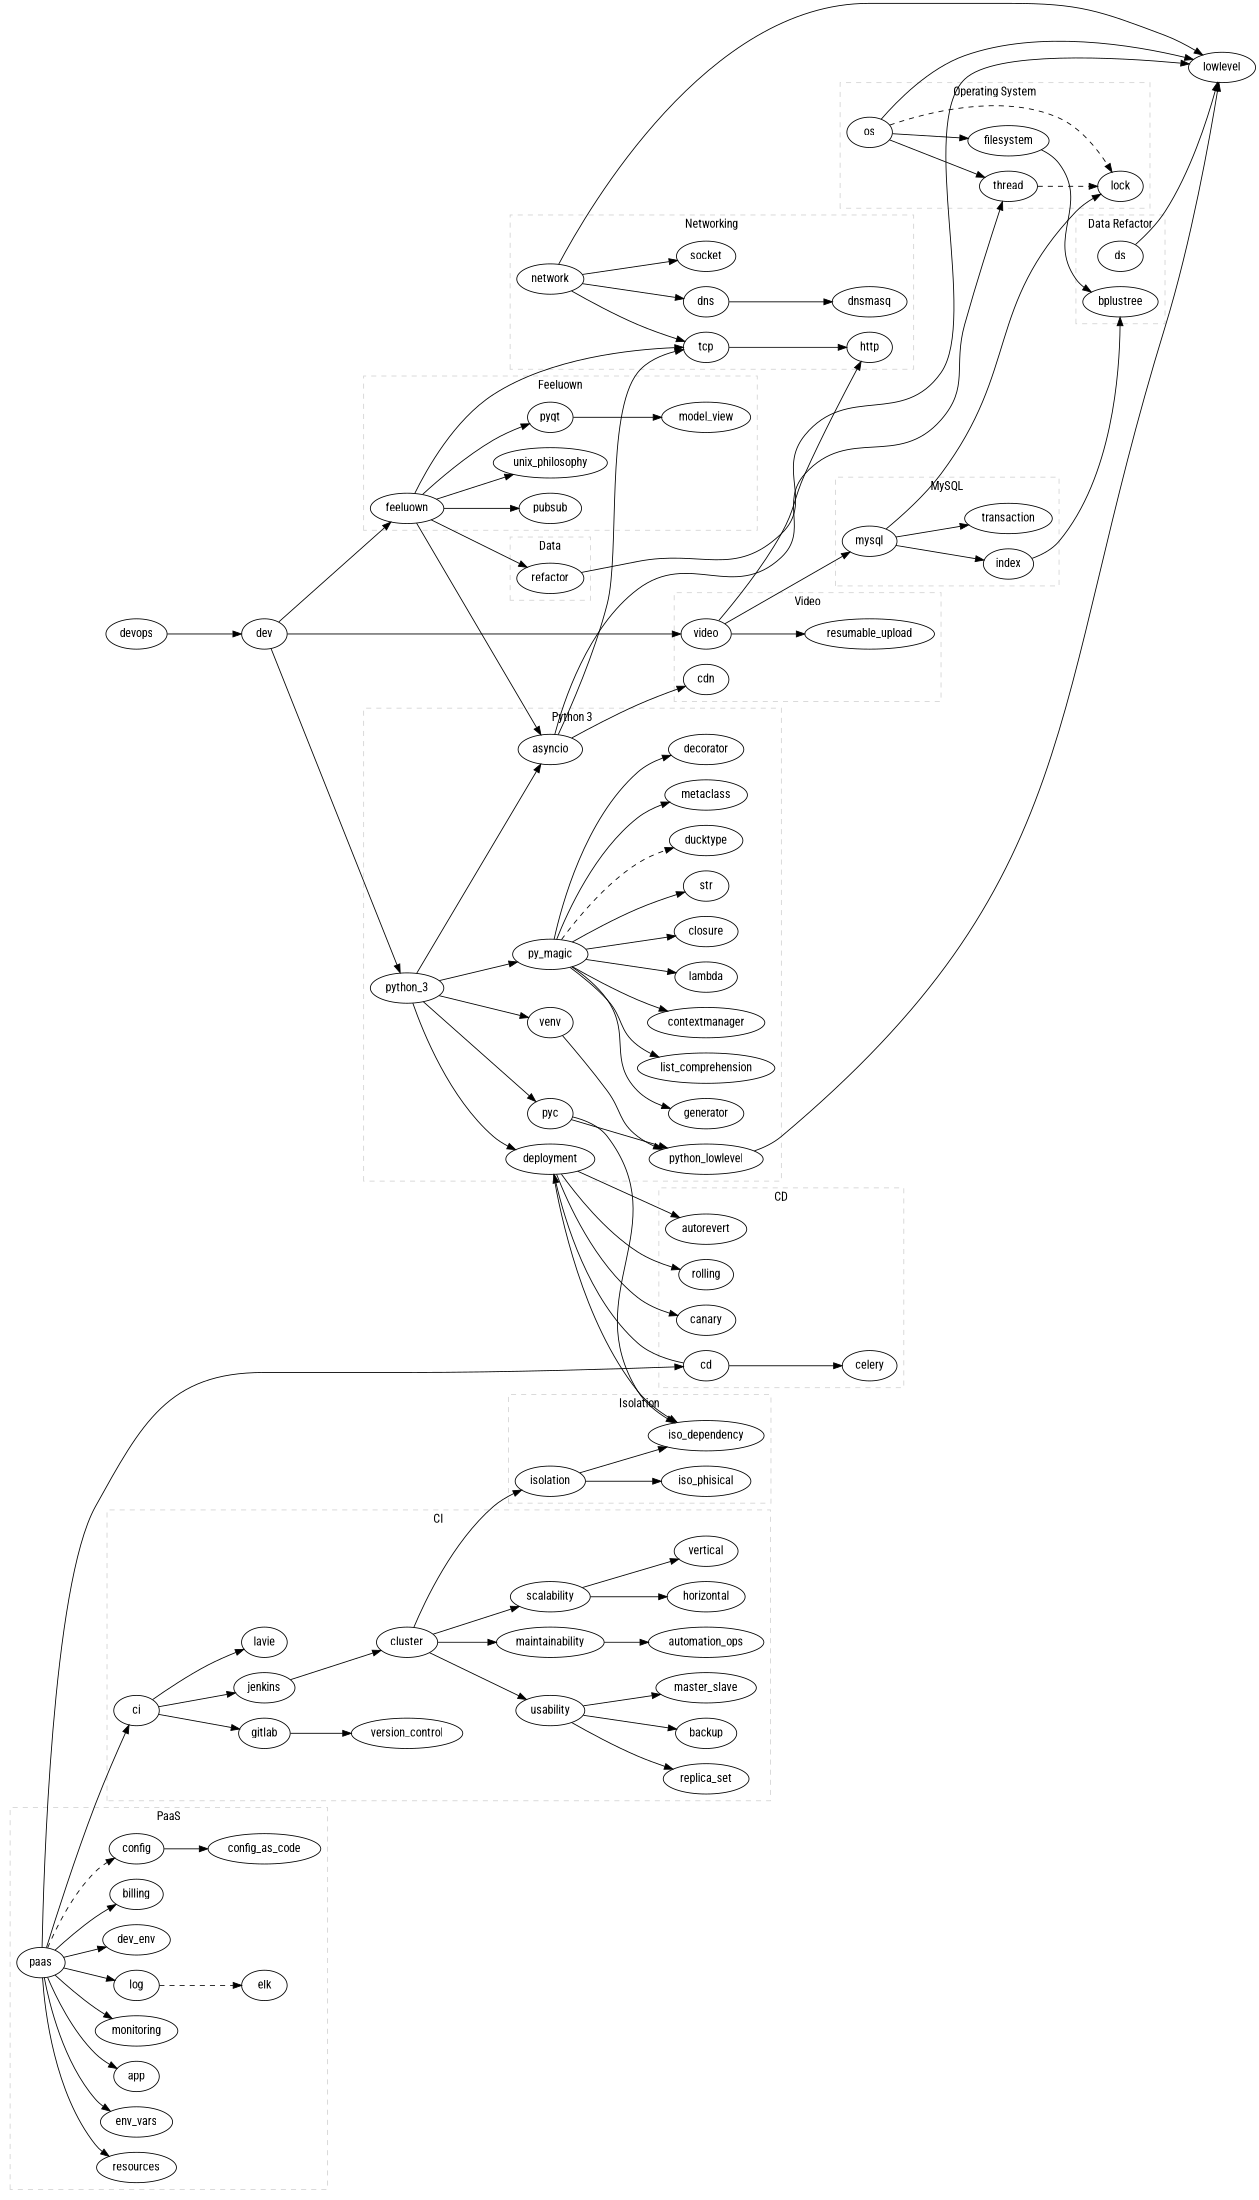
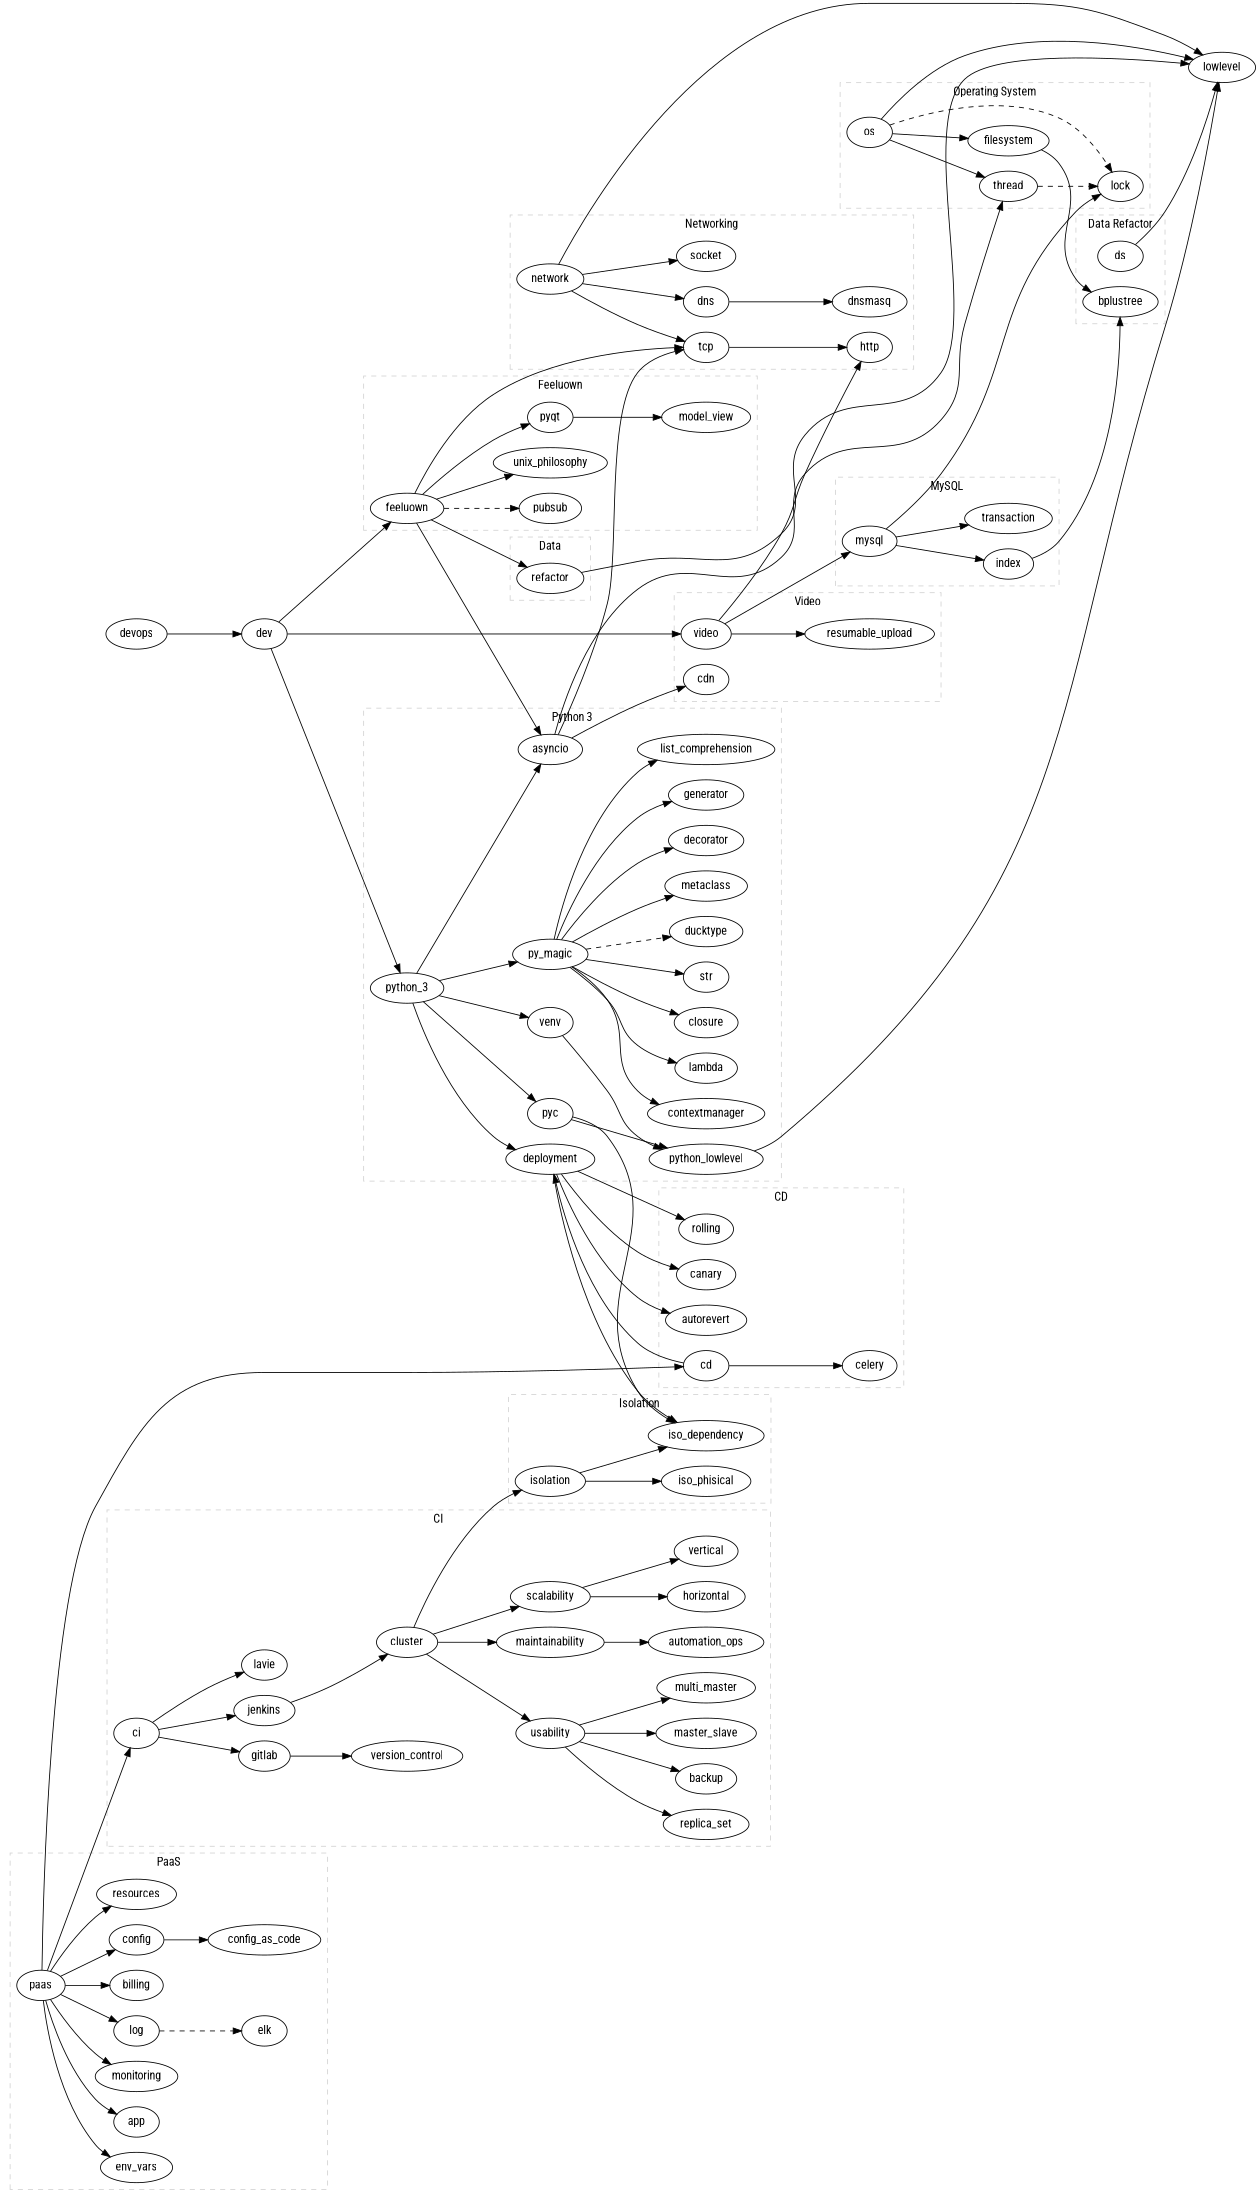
edge "feeluown" -> "pubsub": style solid -> dashed
node "multi_master": added
edge "paas" -> "config": style dashed -> solid
node "dev_env": removed
